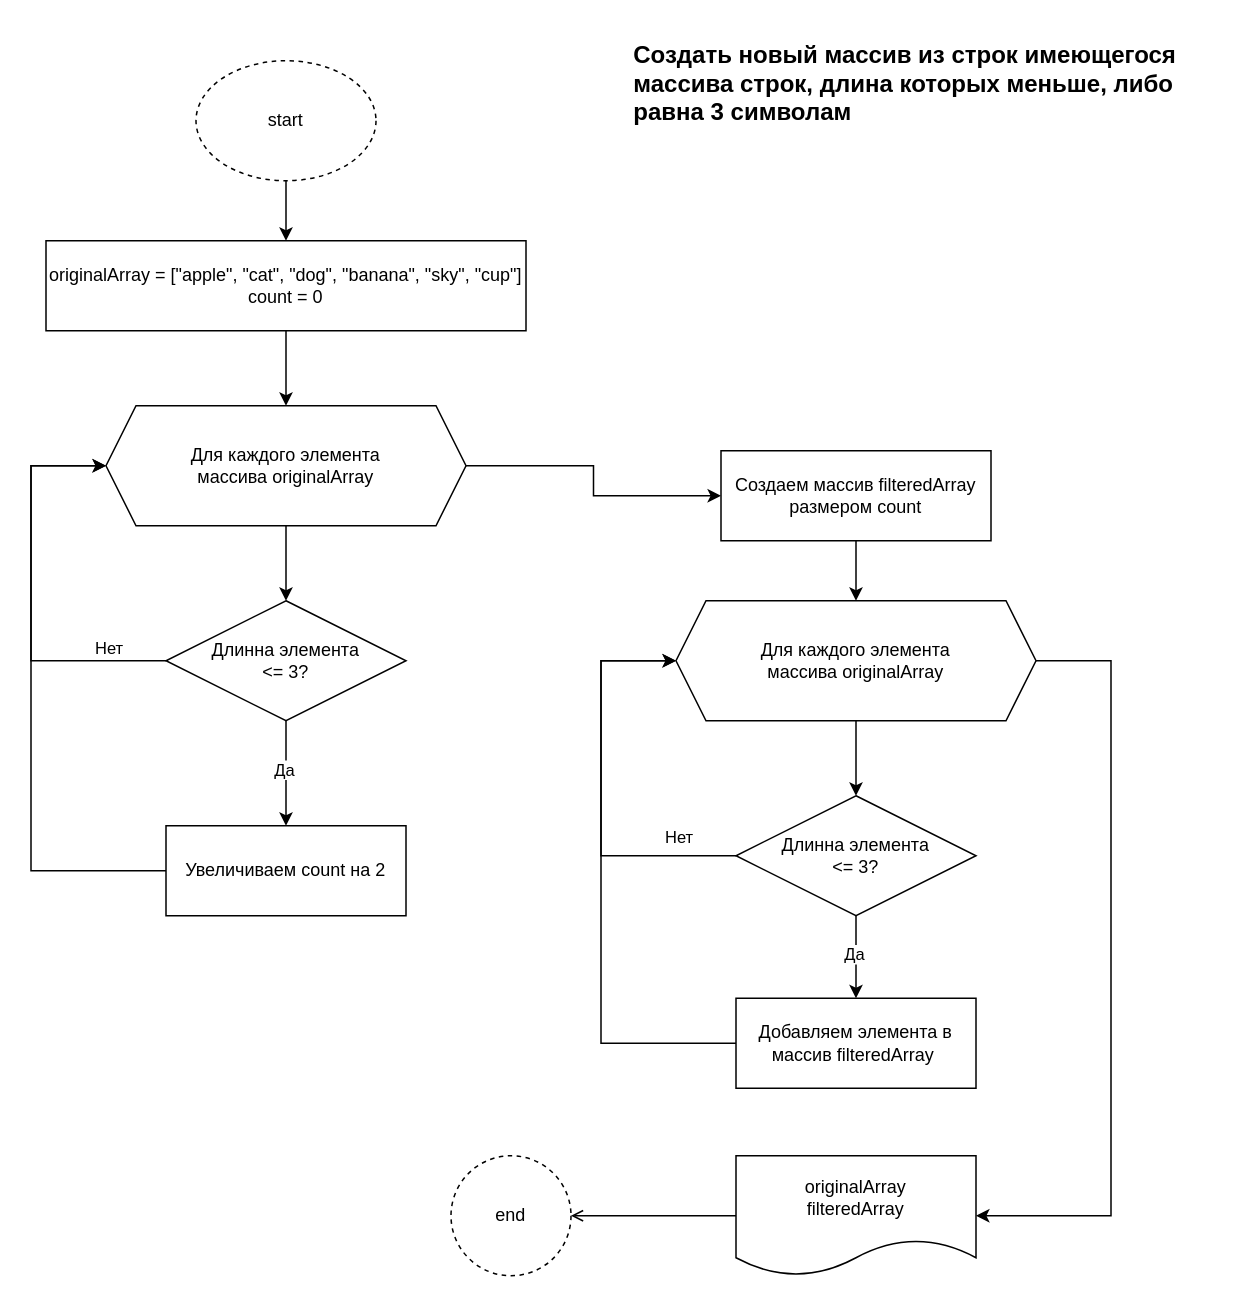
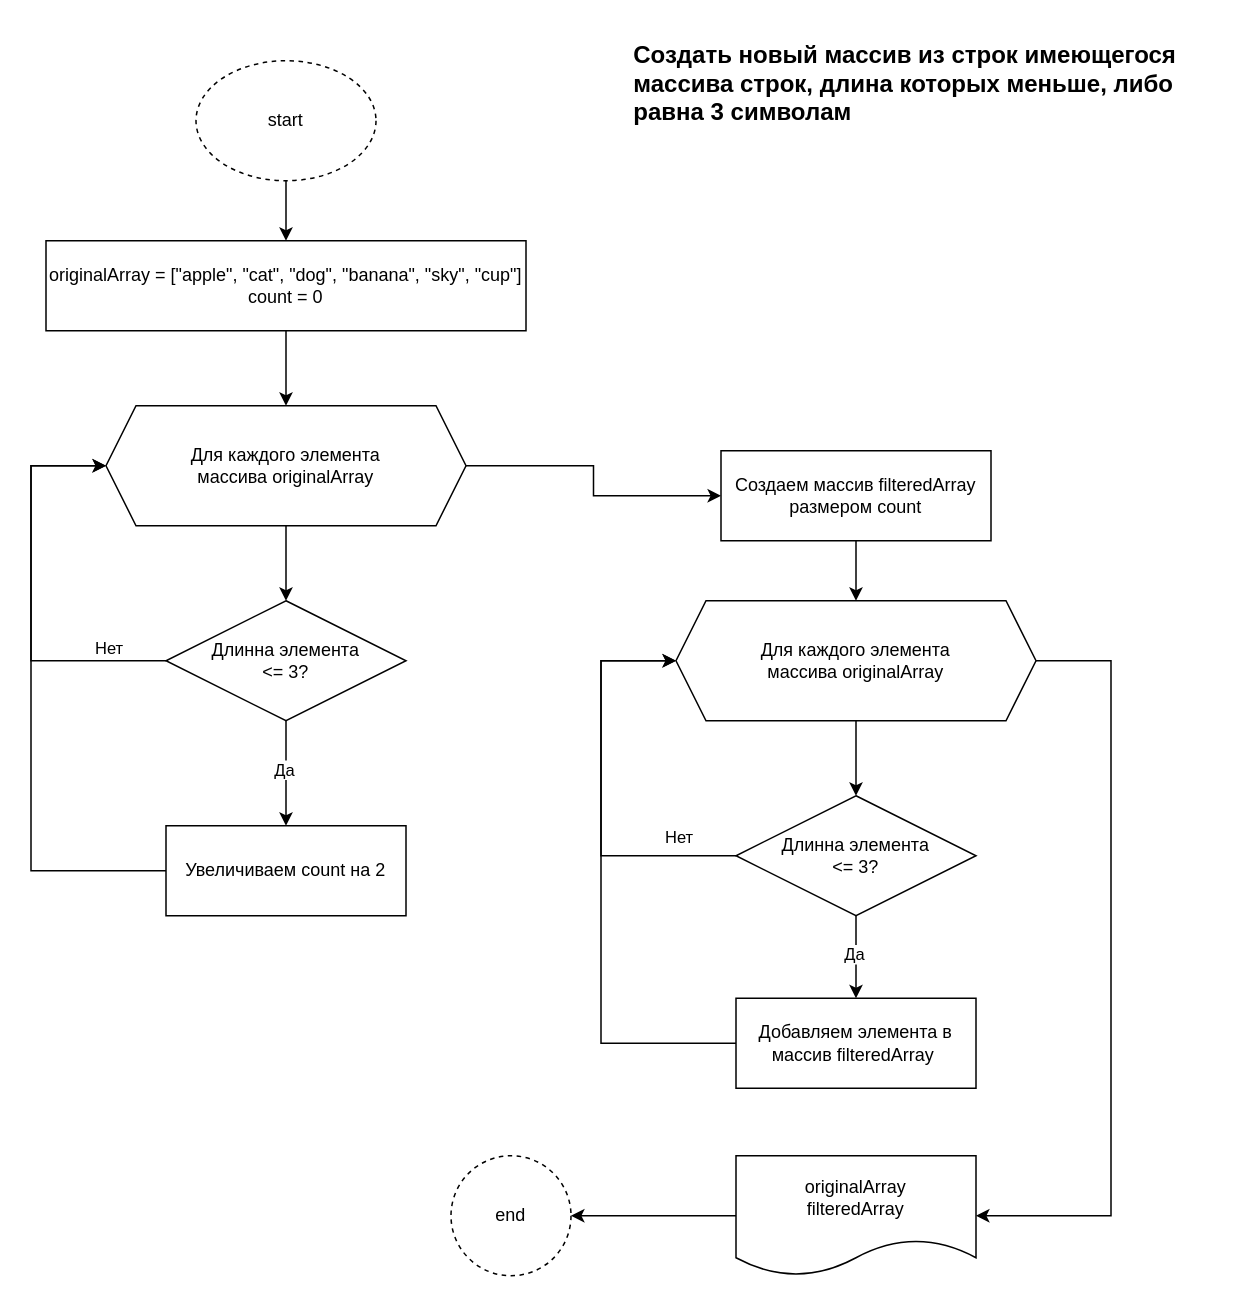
edge "originalArray filteredArray" -> "end": arrowhead open -> classic
